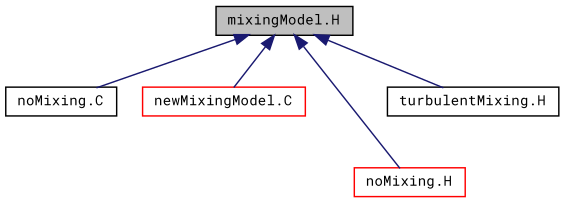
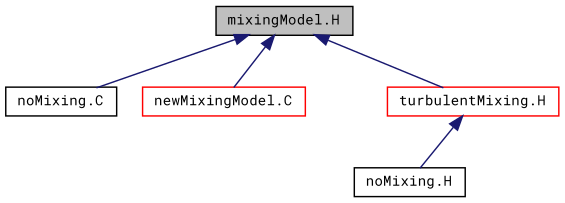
node "turbulentMixing.H": color black -> red
edge "noMixing.H" -> "mixingModel.H": now "noMixing.H" -> "turbulentMixing.H"
node "noMixing.H": color red -> black
